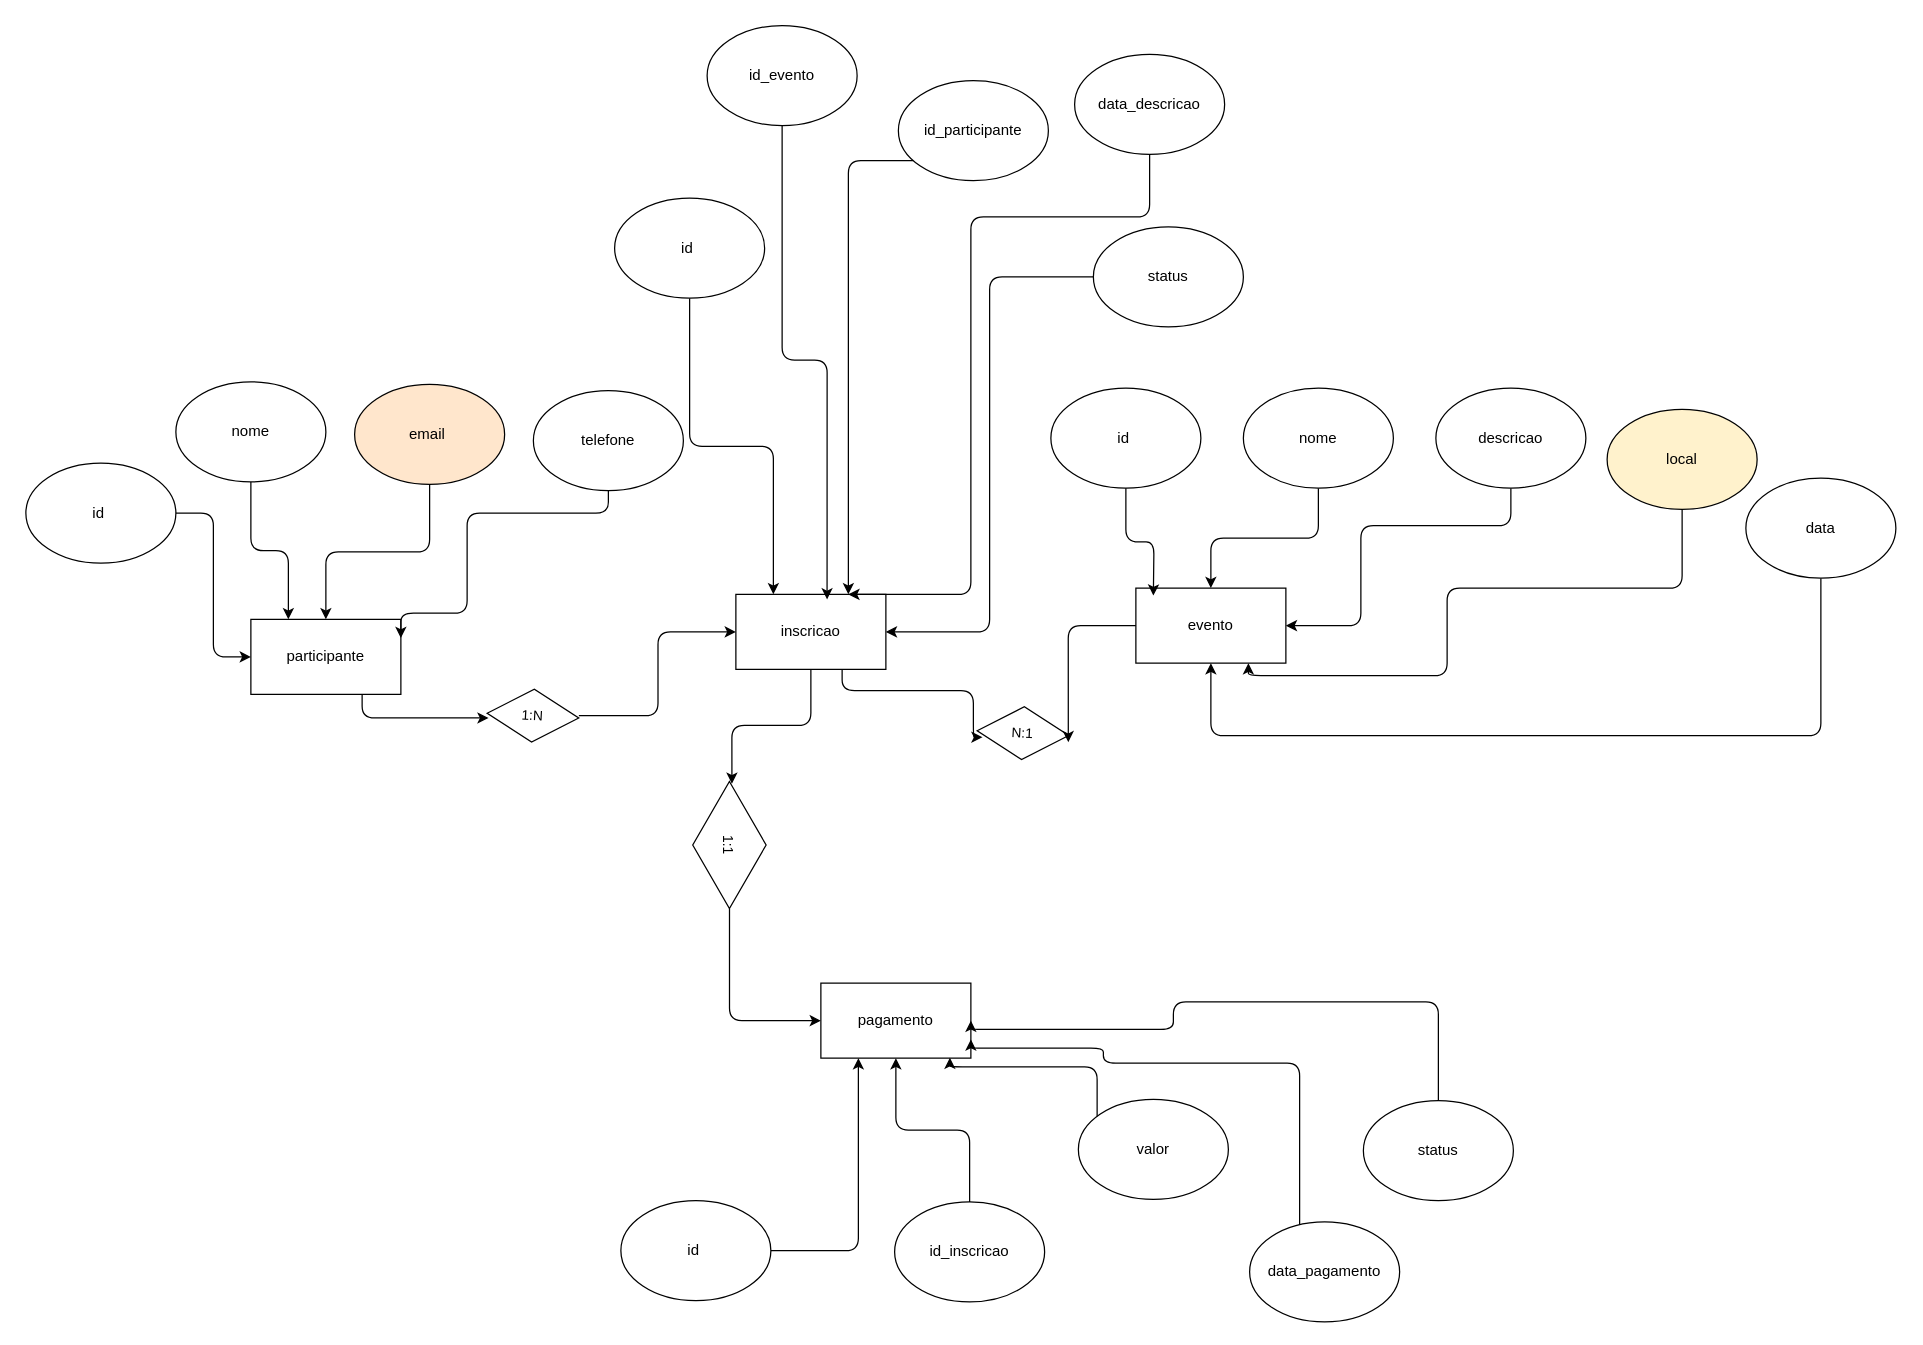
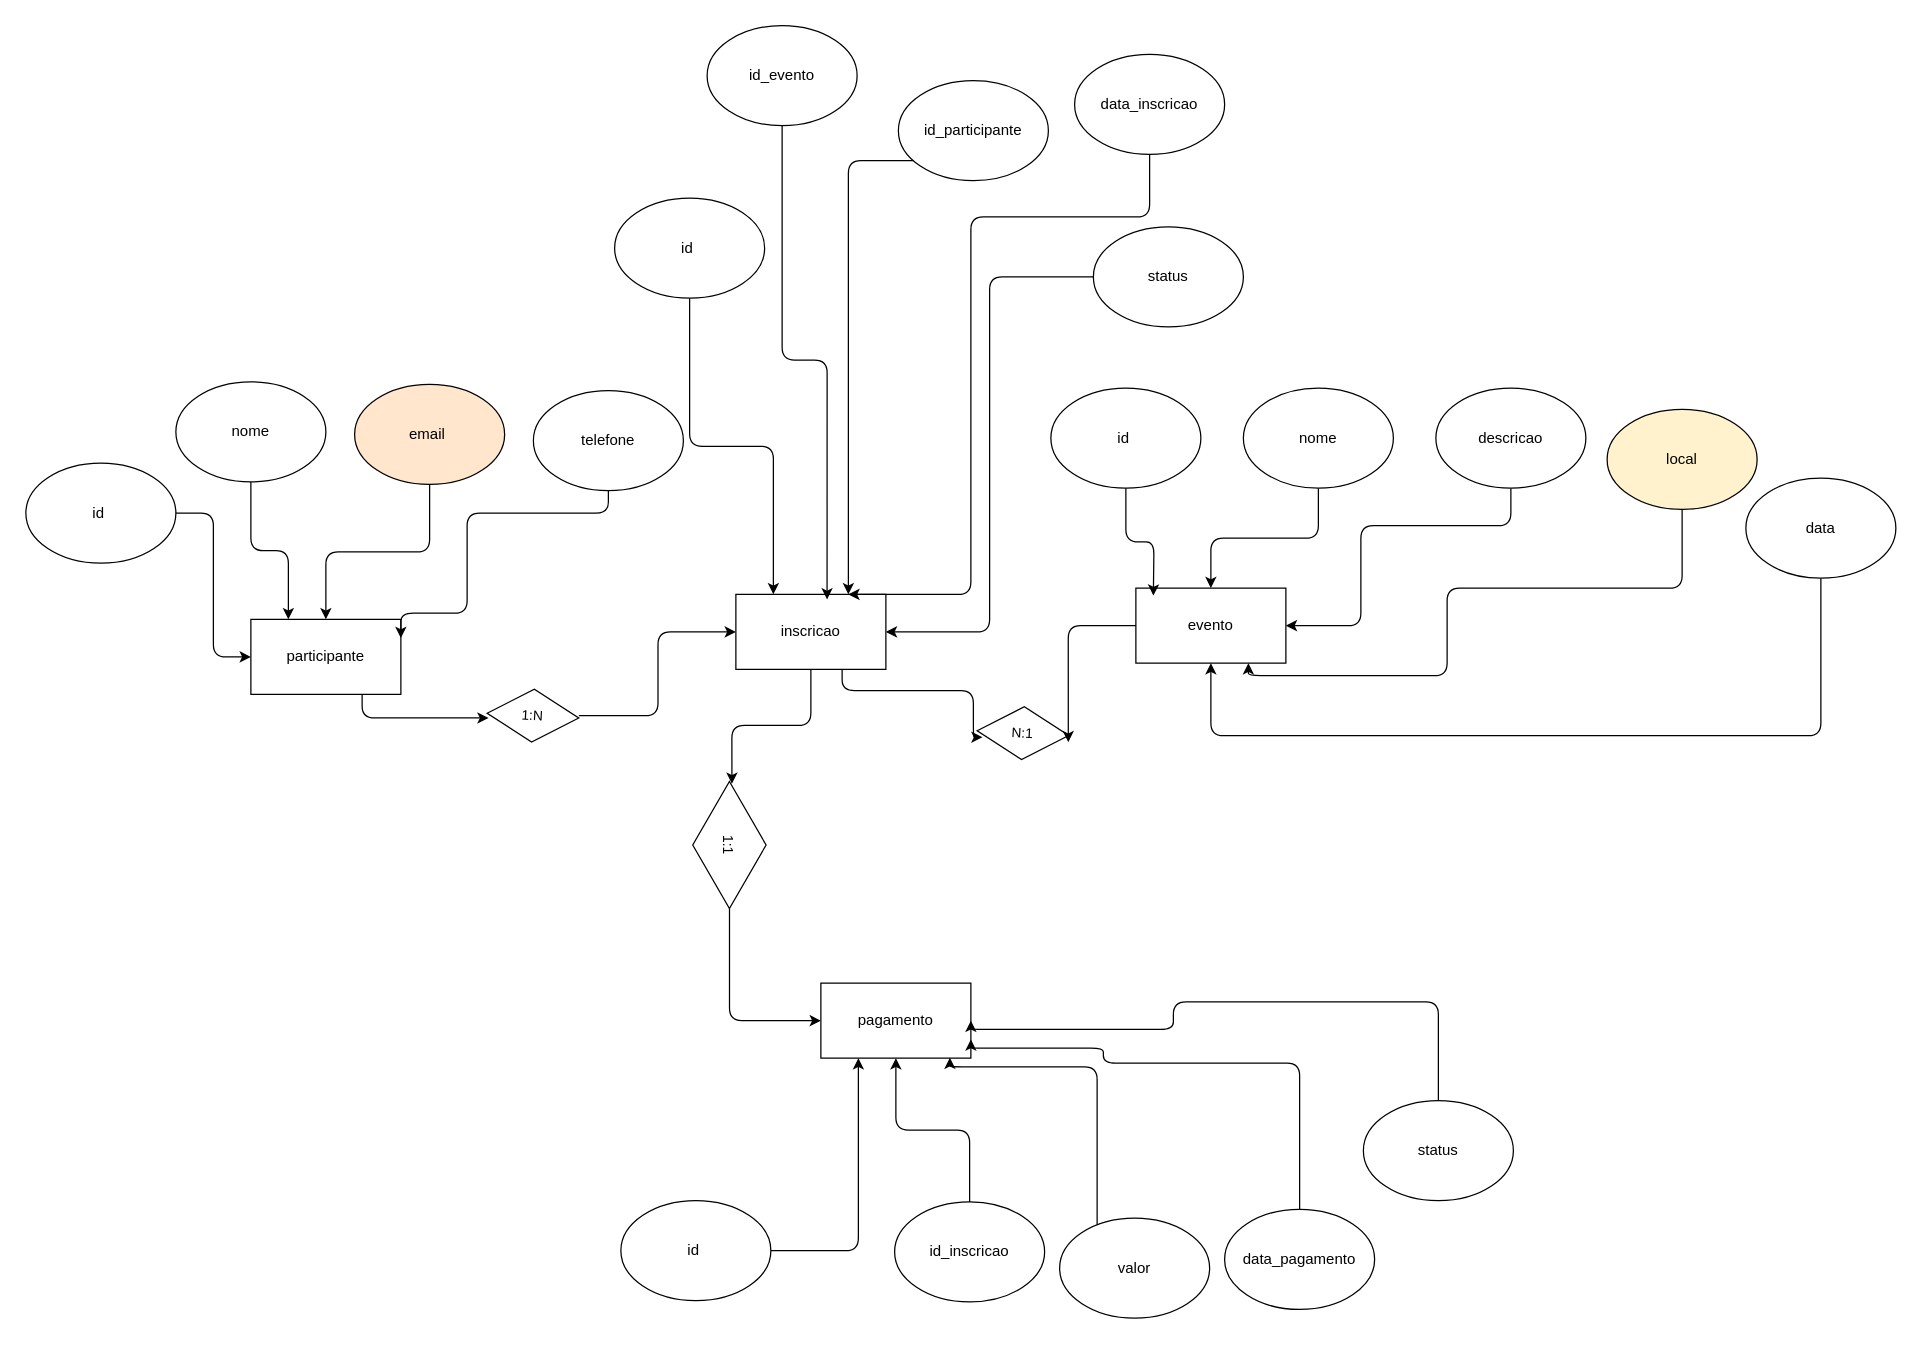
node "data_descricao": label "data_descricao" -> "data_inscricao"
node "valor": moved (1153, 1149) -> (1134, 1268)
node "data_pagamento": moved (1324, 1272) -> (1299, 1259)
